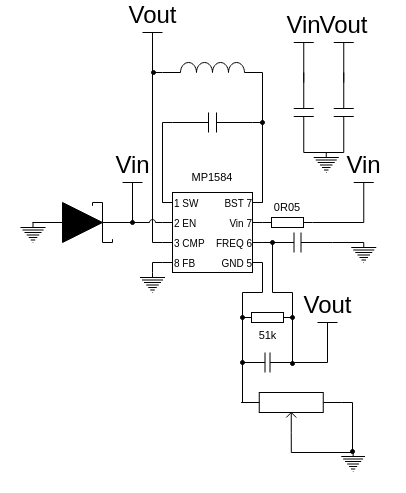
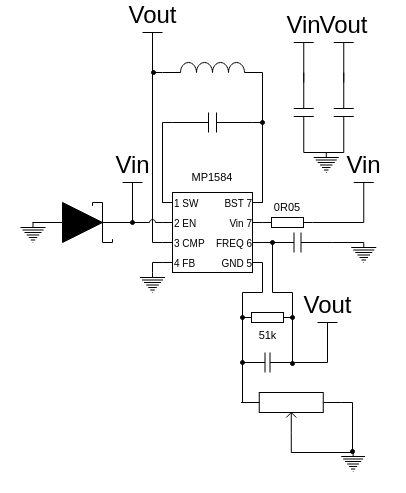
node "8 FB": label "8 FB" -> "4 FB"
